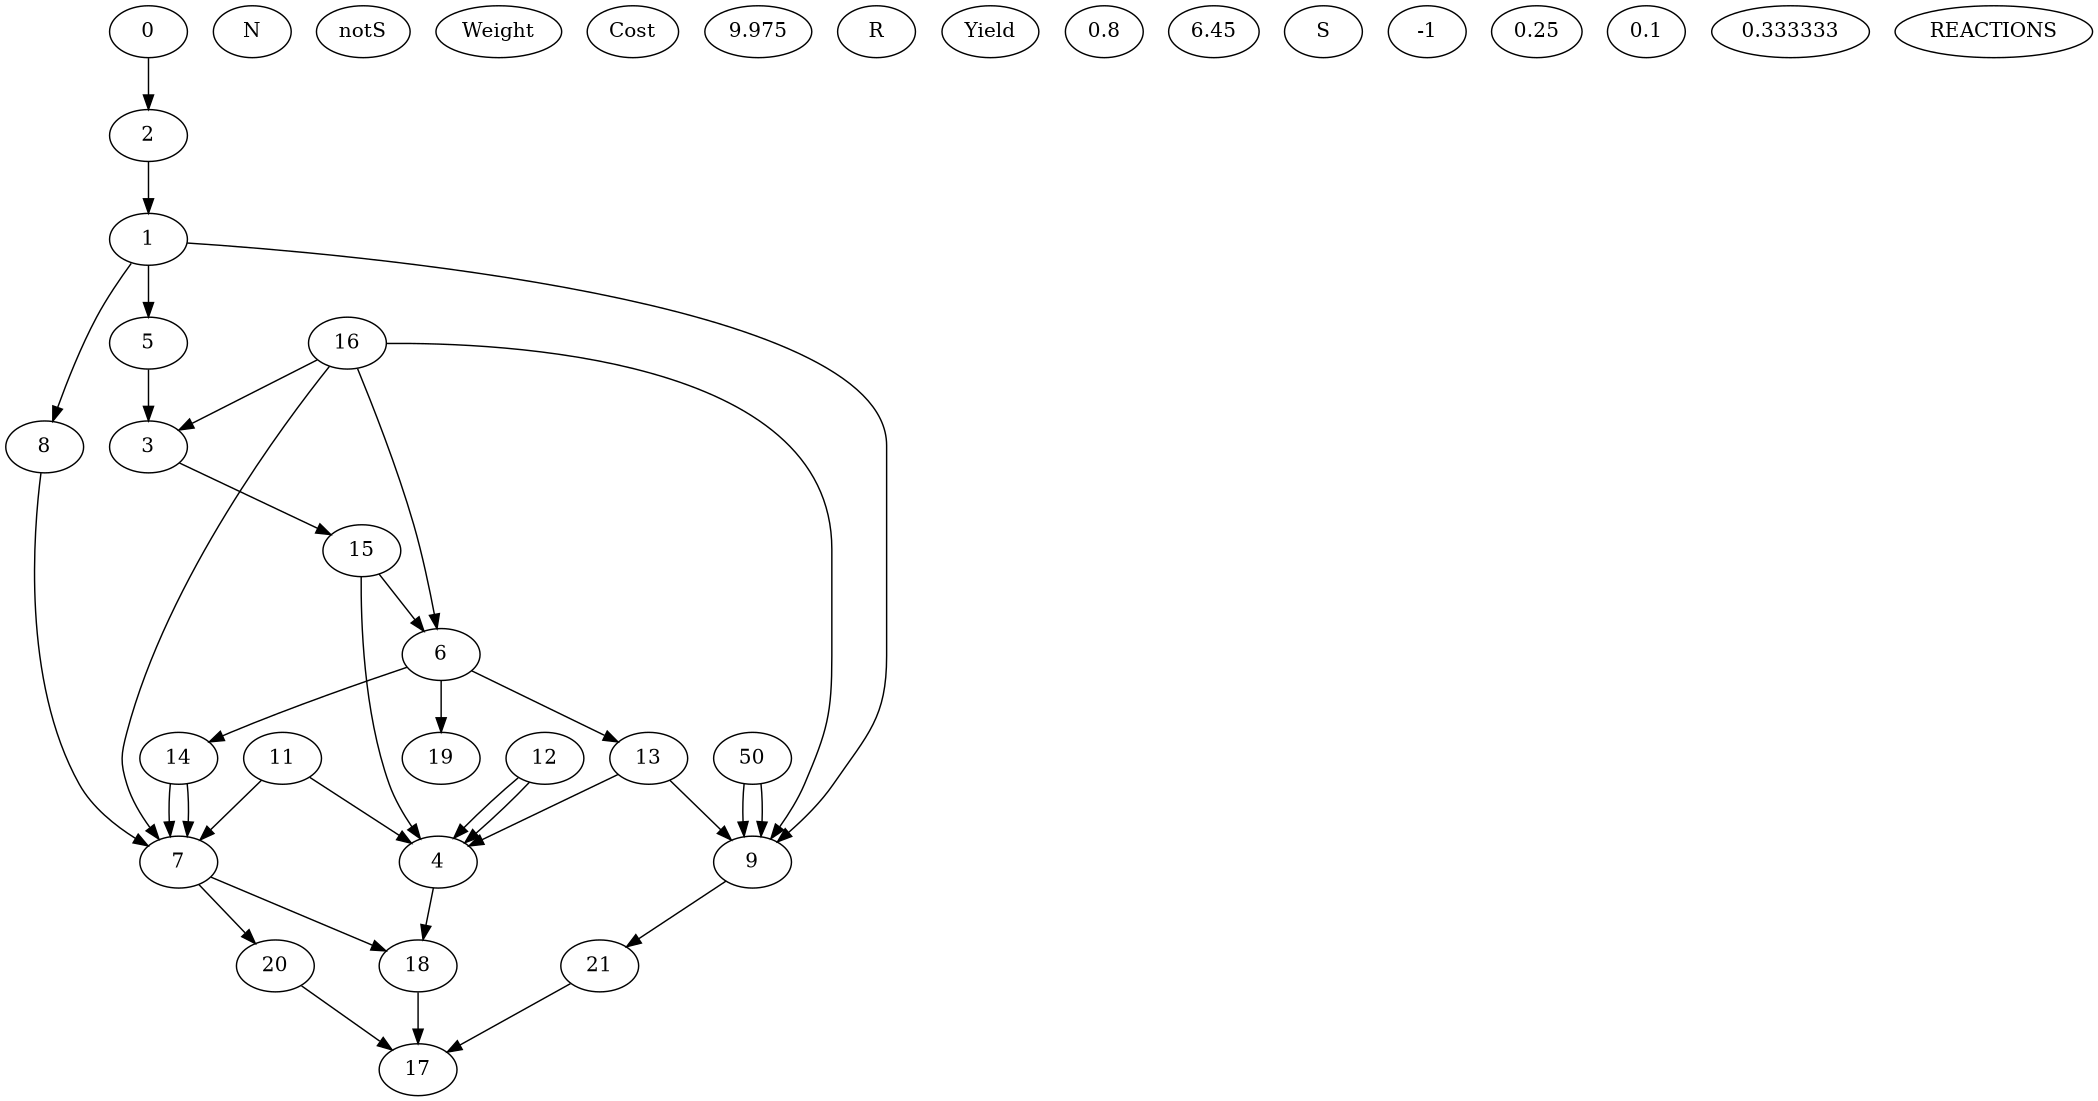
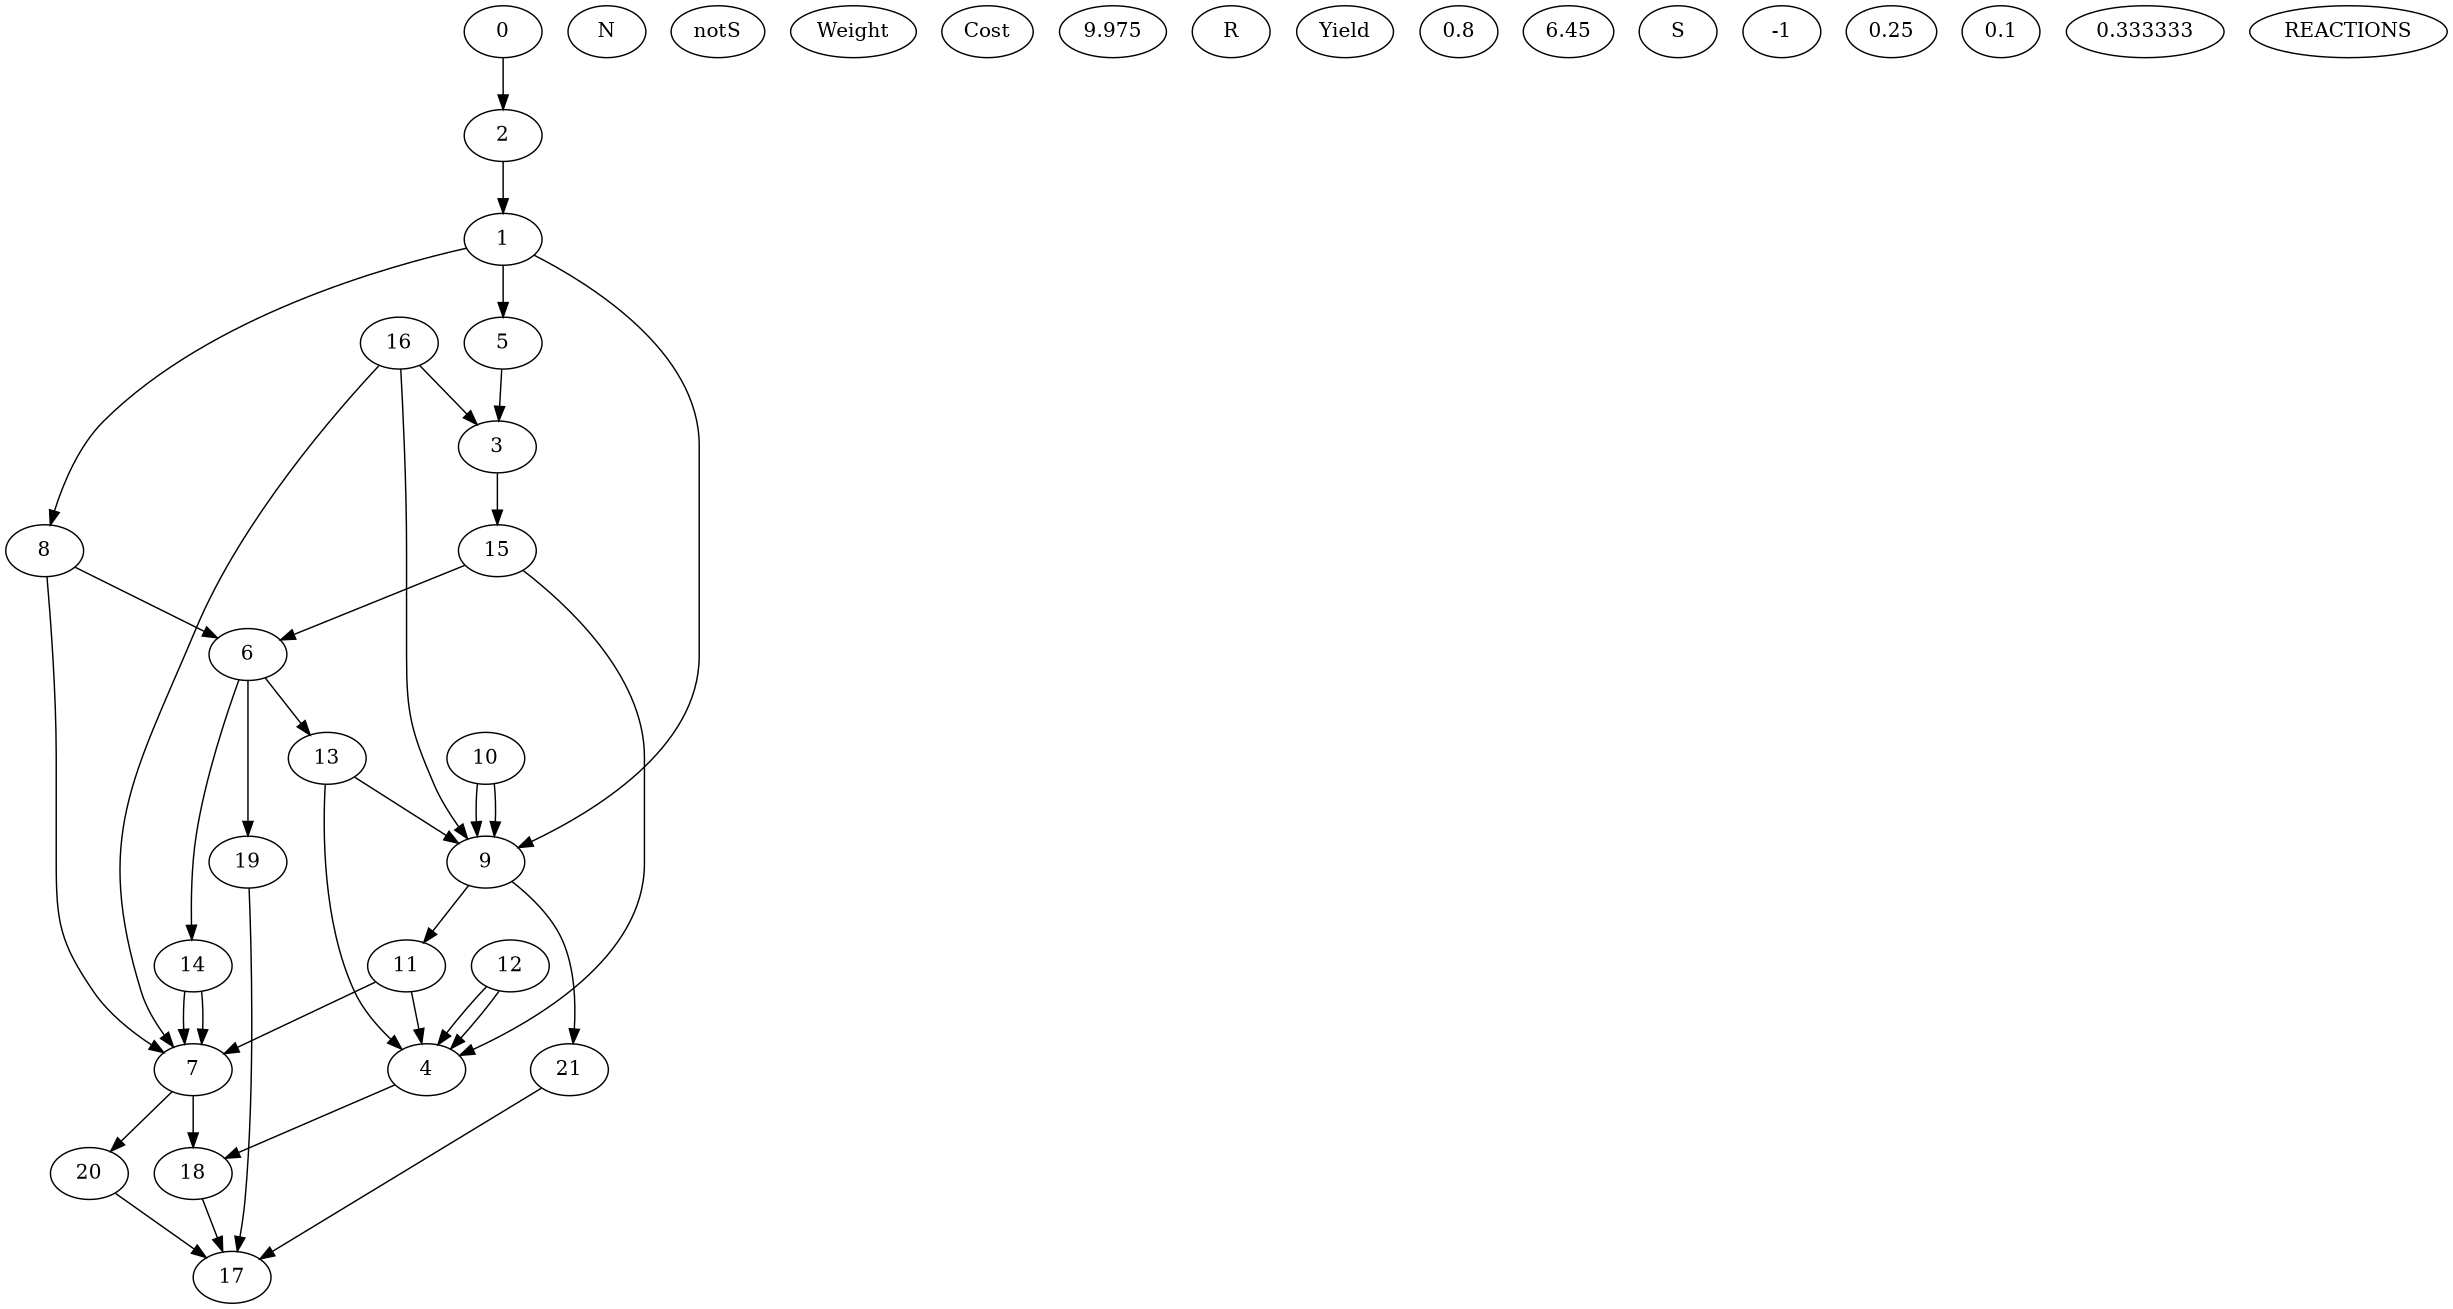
edge "16" -> "6": now "8" -> "6"
node "50": label "50" -> "10"
edge "9" -> "11": added
edge "19" -> "17": added
